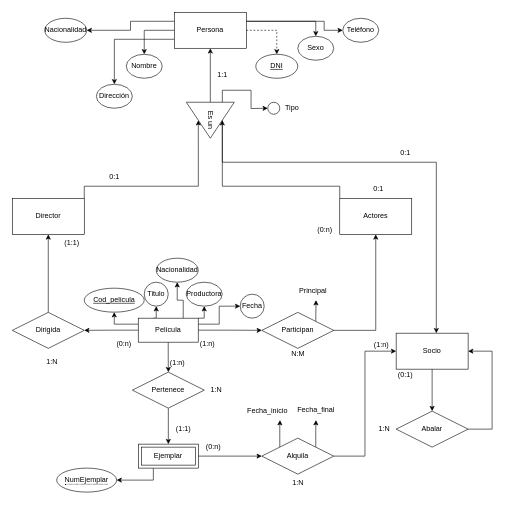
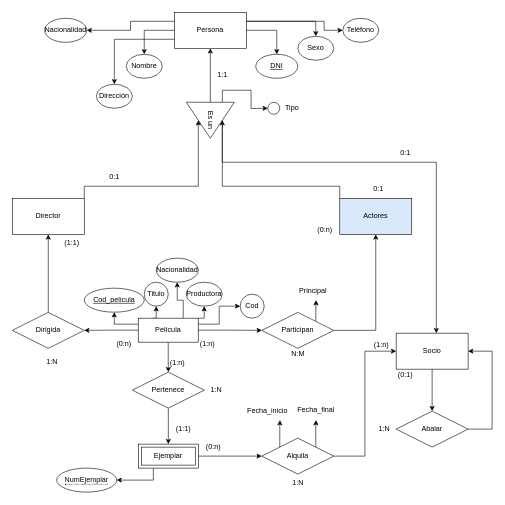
edge "Persona" -> "DNI": style dashed -> solid
node "Actores": fillcolor #ffffff -> #dae8fc
node "Fecha": label "Fecha" -> "Cod"
